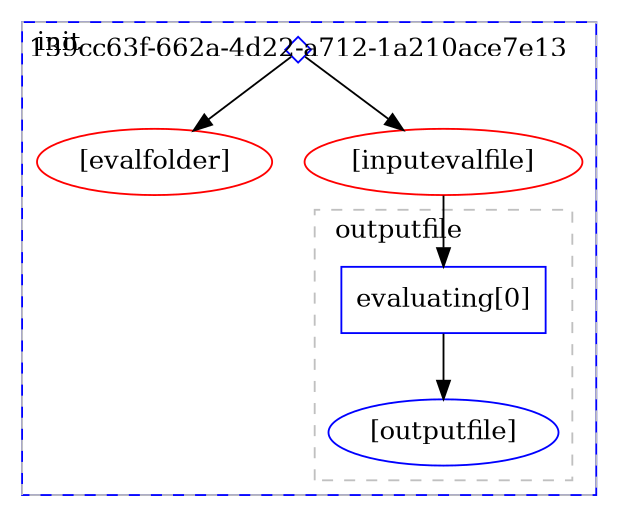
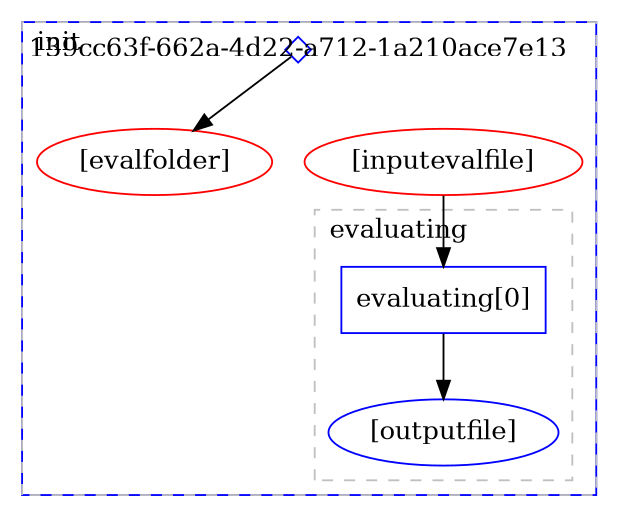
edge "139cc63f-662a-4d22-a712-1a210ace7e13" -> "[inputevalfile]": removed
cluster "outputfile": label "outputfile" -> "evaluating"
